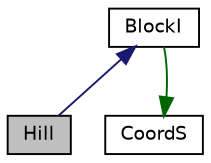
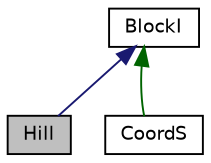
edge "BlockI" -> "CoordS": reversed
